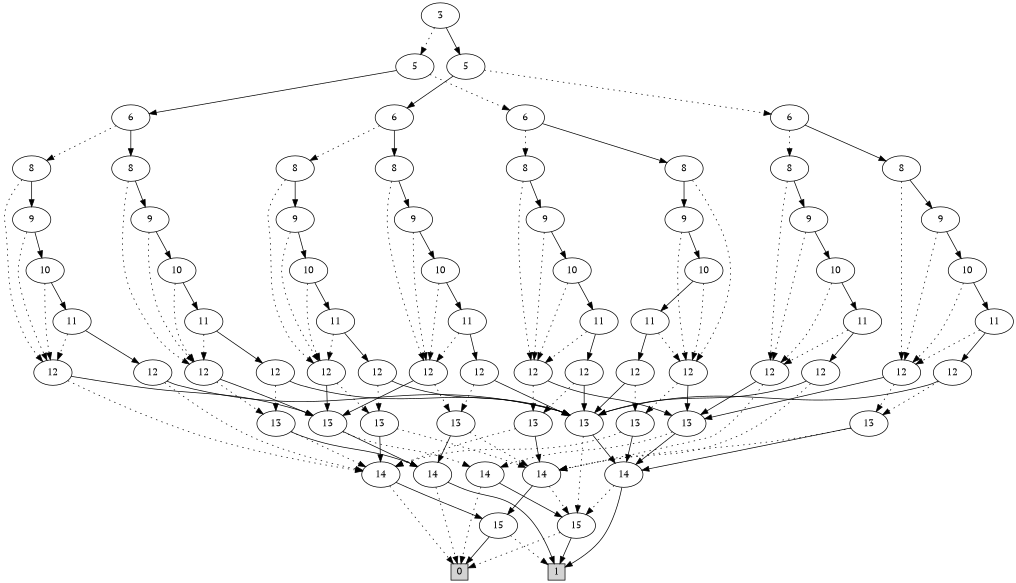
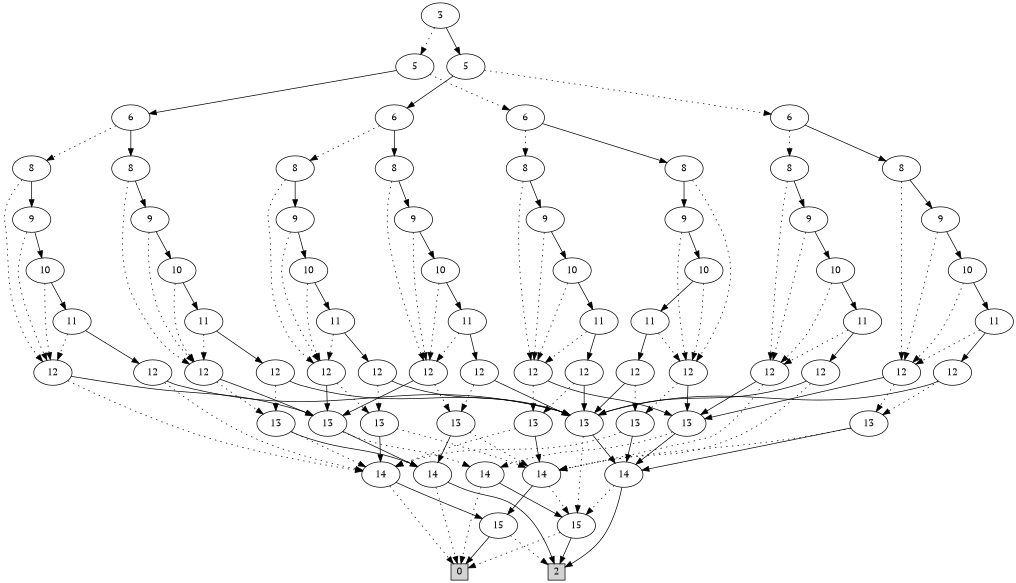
node "1": label "1" -> "2"
